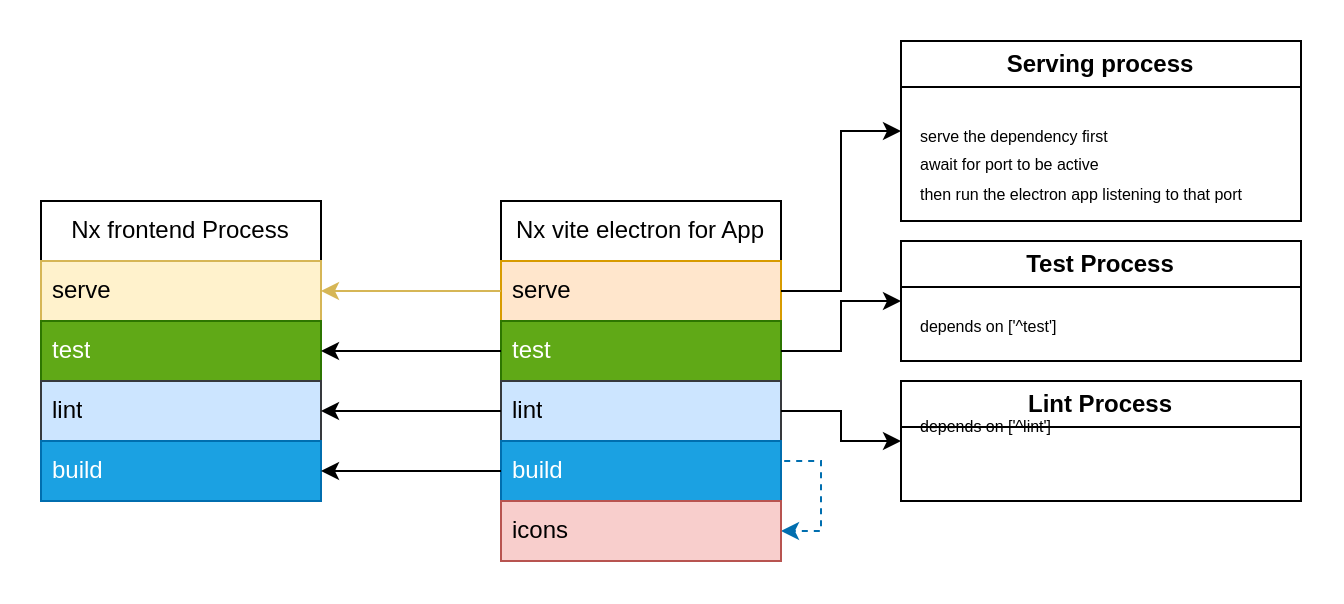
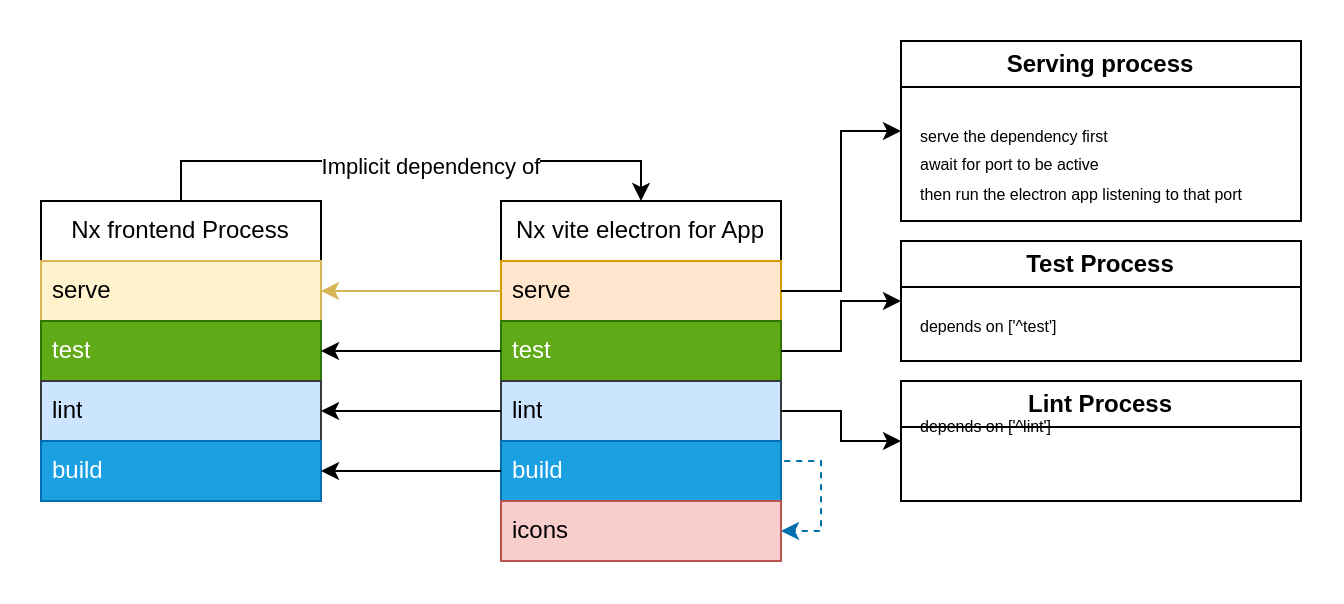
edge "Nx frontend Process" -> "Nx vite electron for App": added, label "Implicit dependency of"
